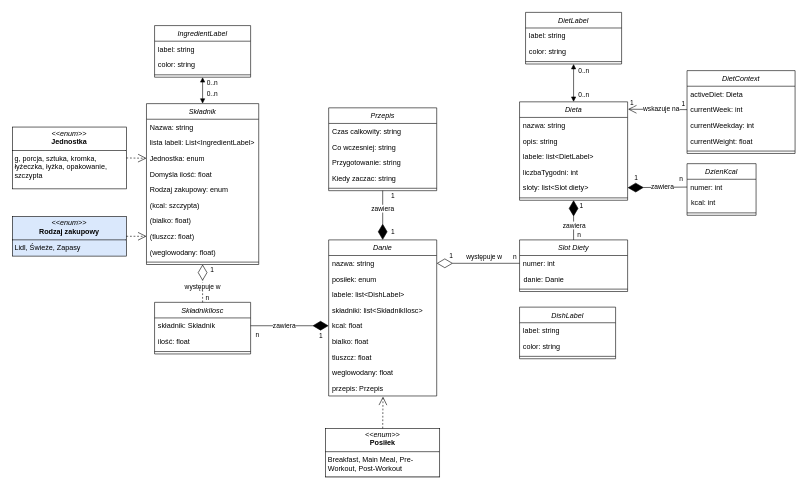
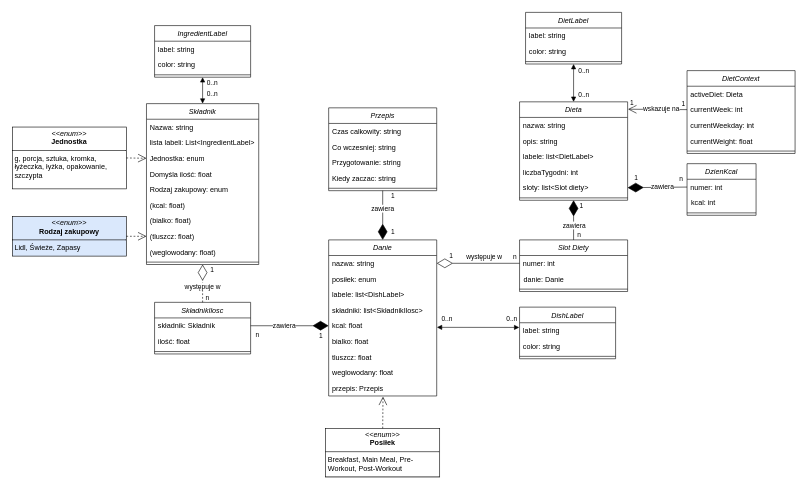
node "(kcal: szczypta)": label "(kcal: szczypta)" -> "(kcal: float)"
edge "kcal: float" -- "DishLabel": added, labels "0..n", "0..n"
